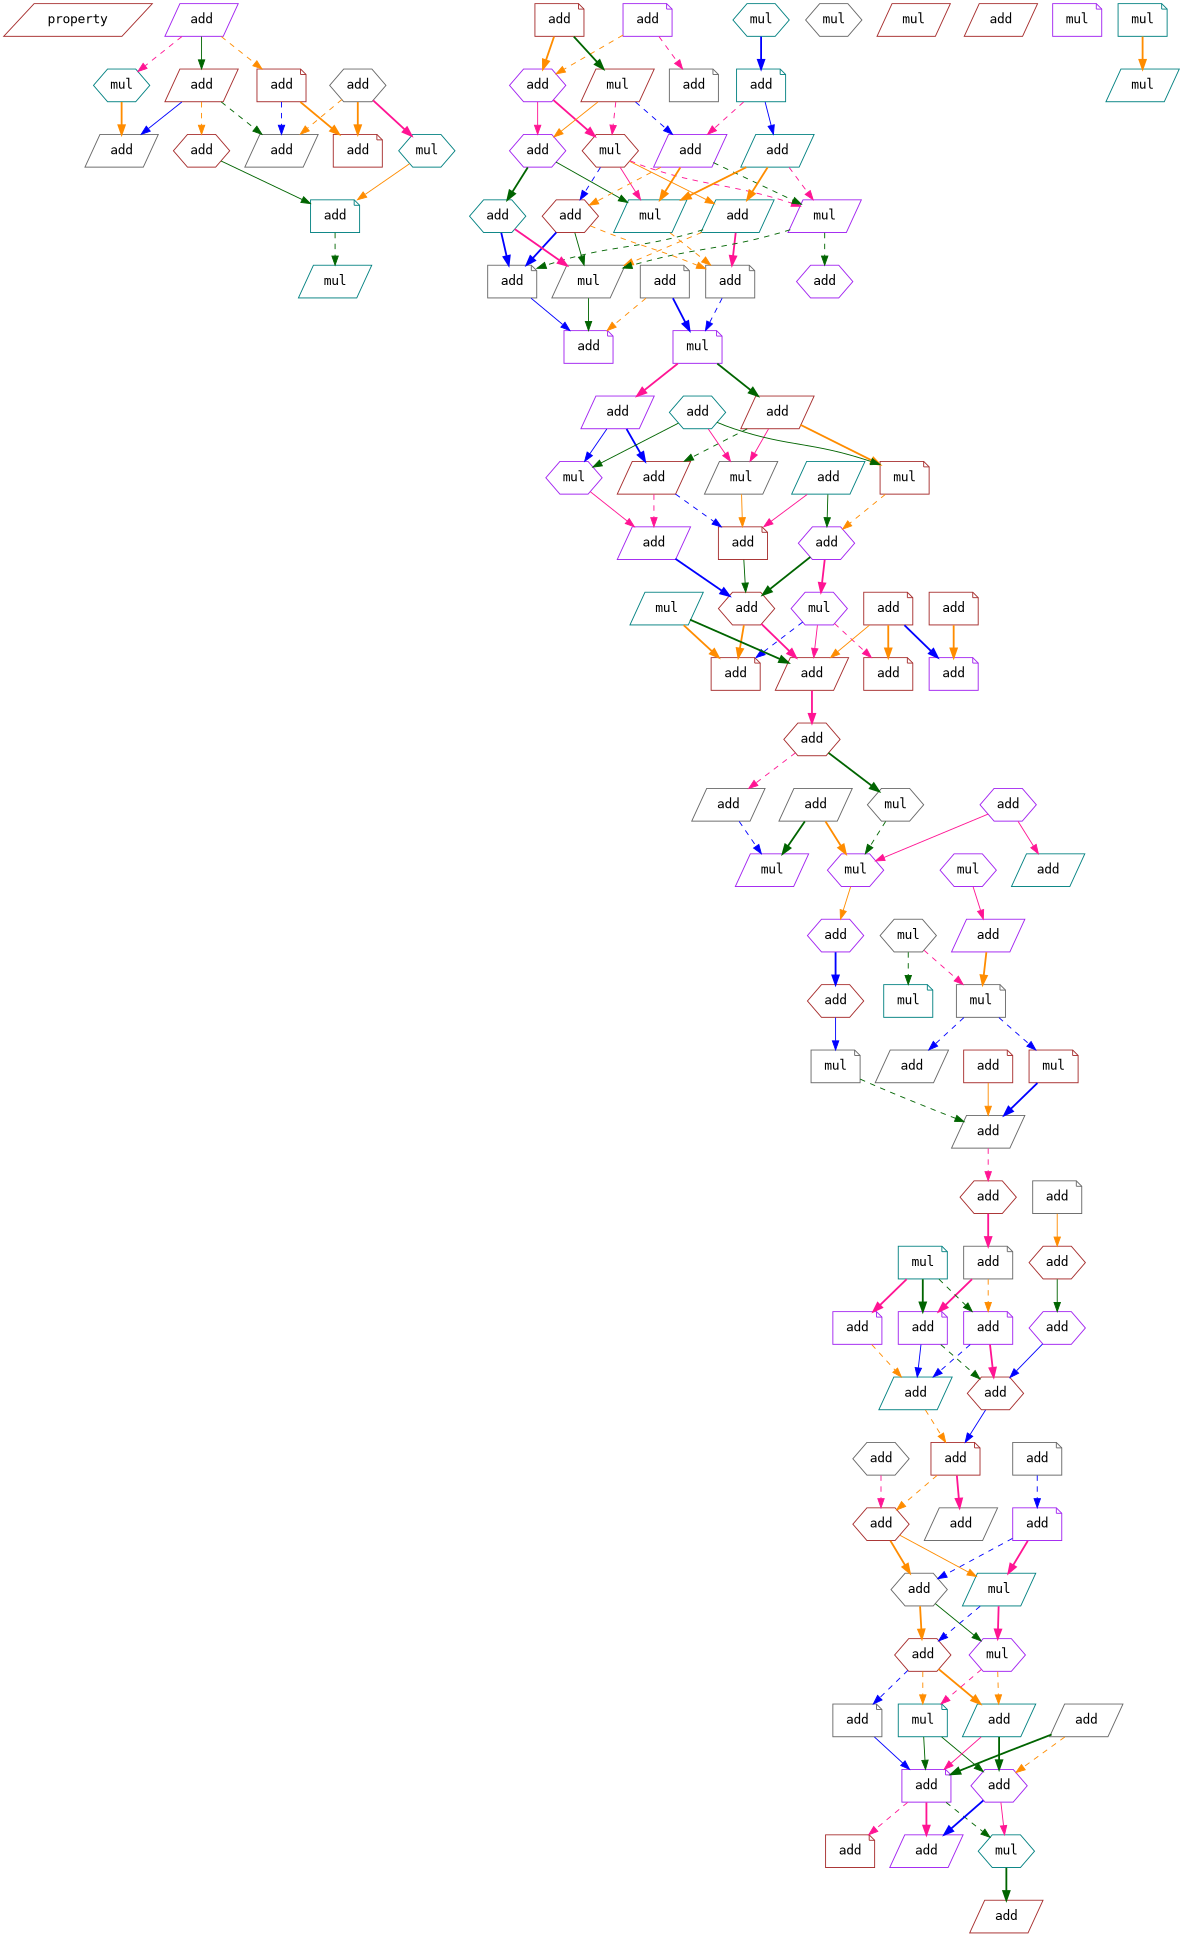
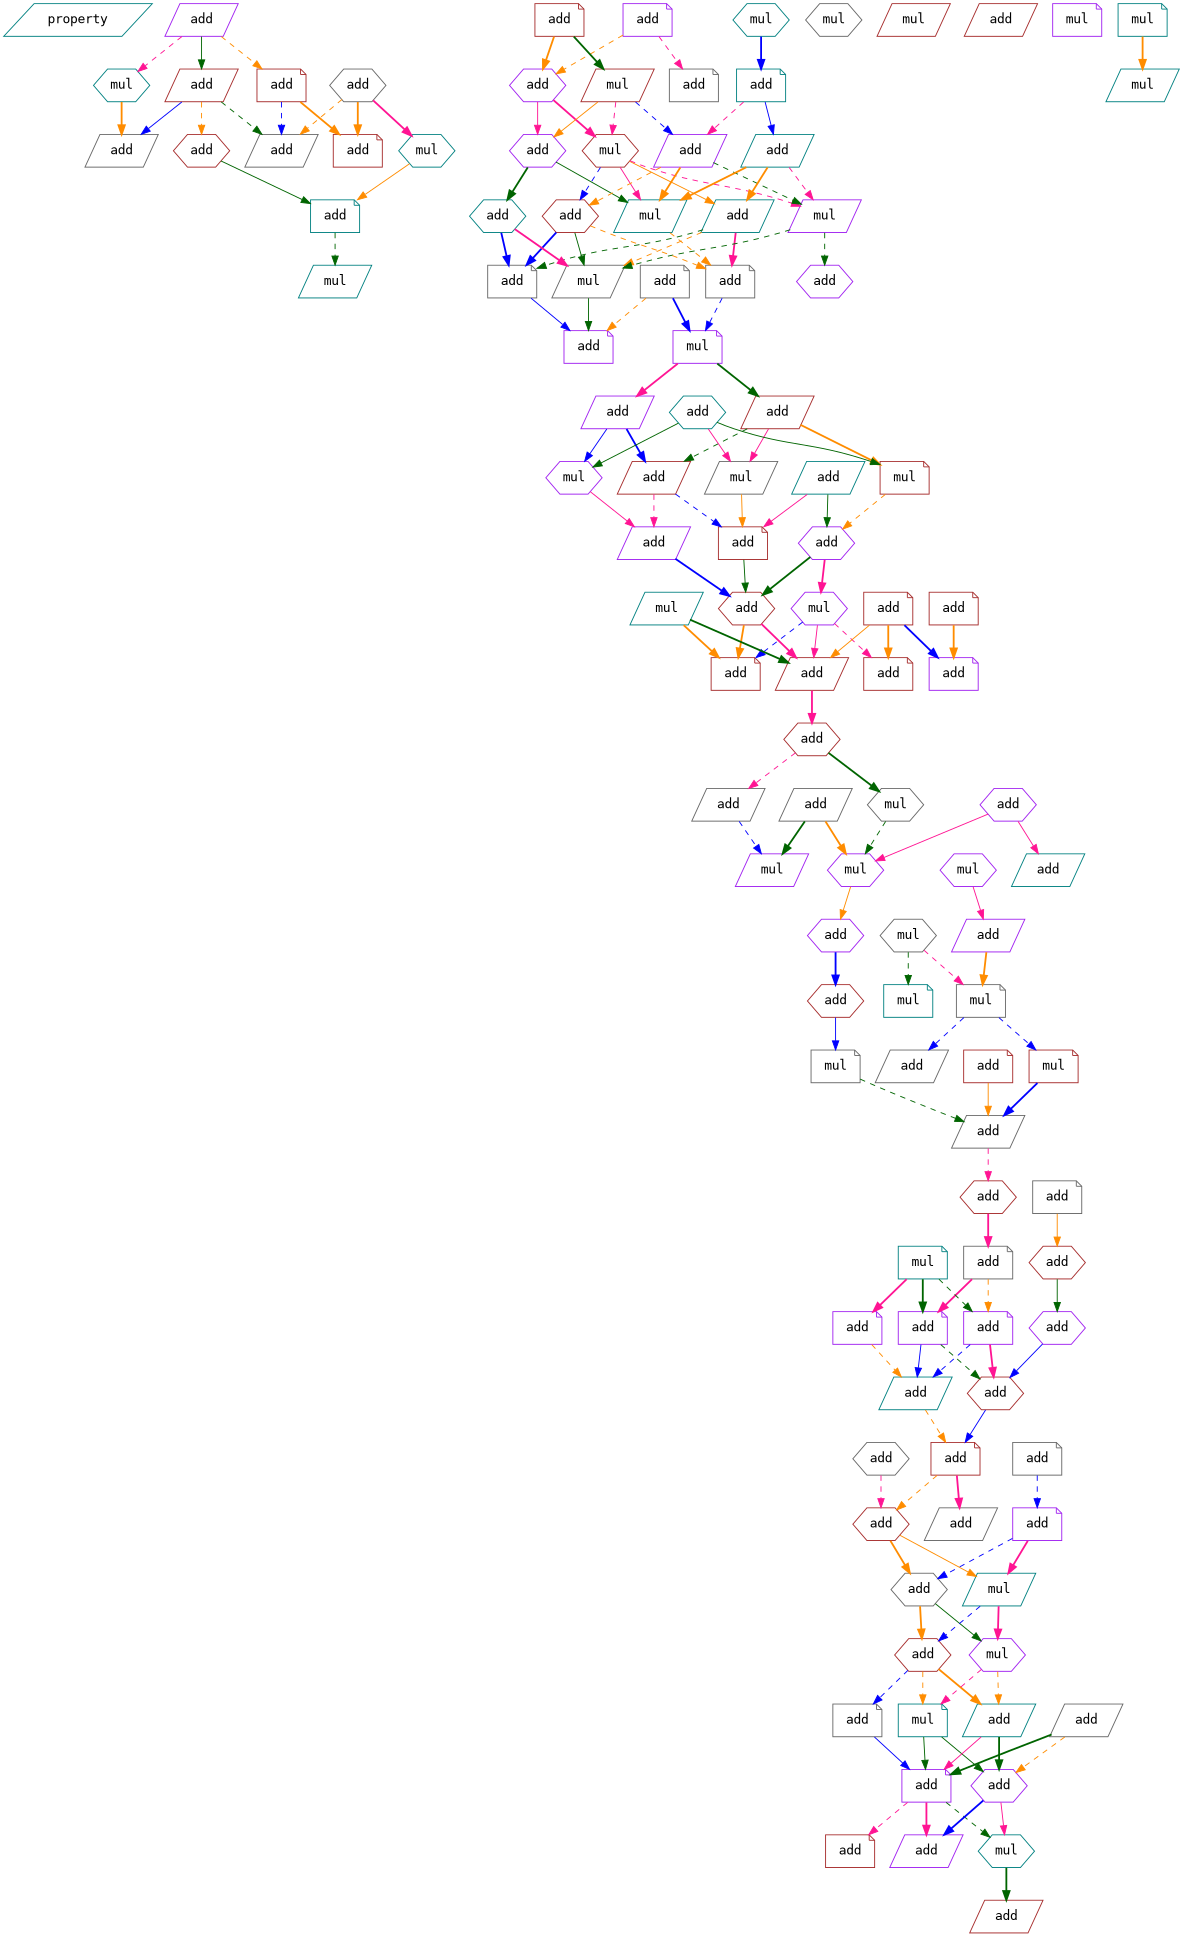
node "property": color brown -> teal
